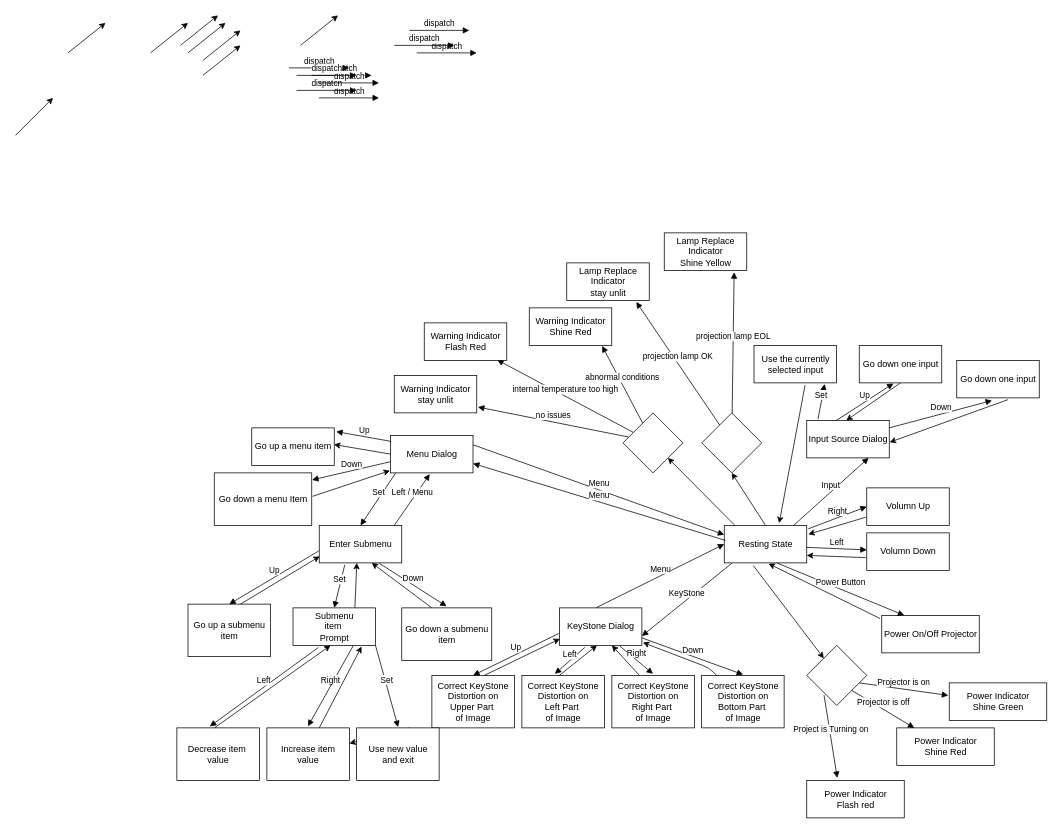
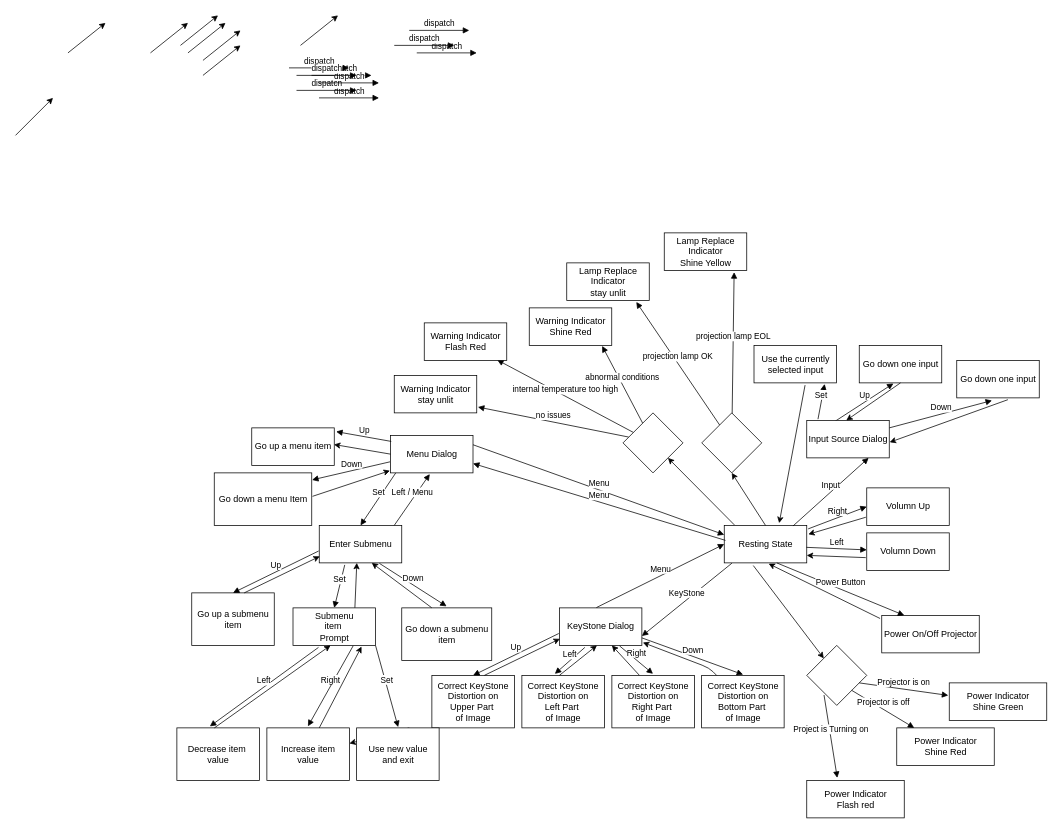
node "Go up a submenu item": moved (229, 630) -> (233, 619)
